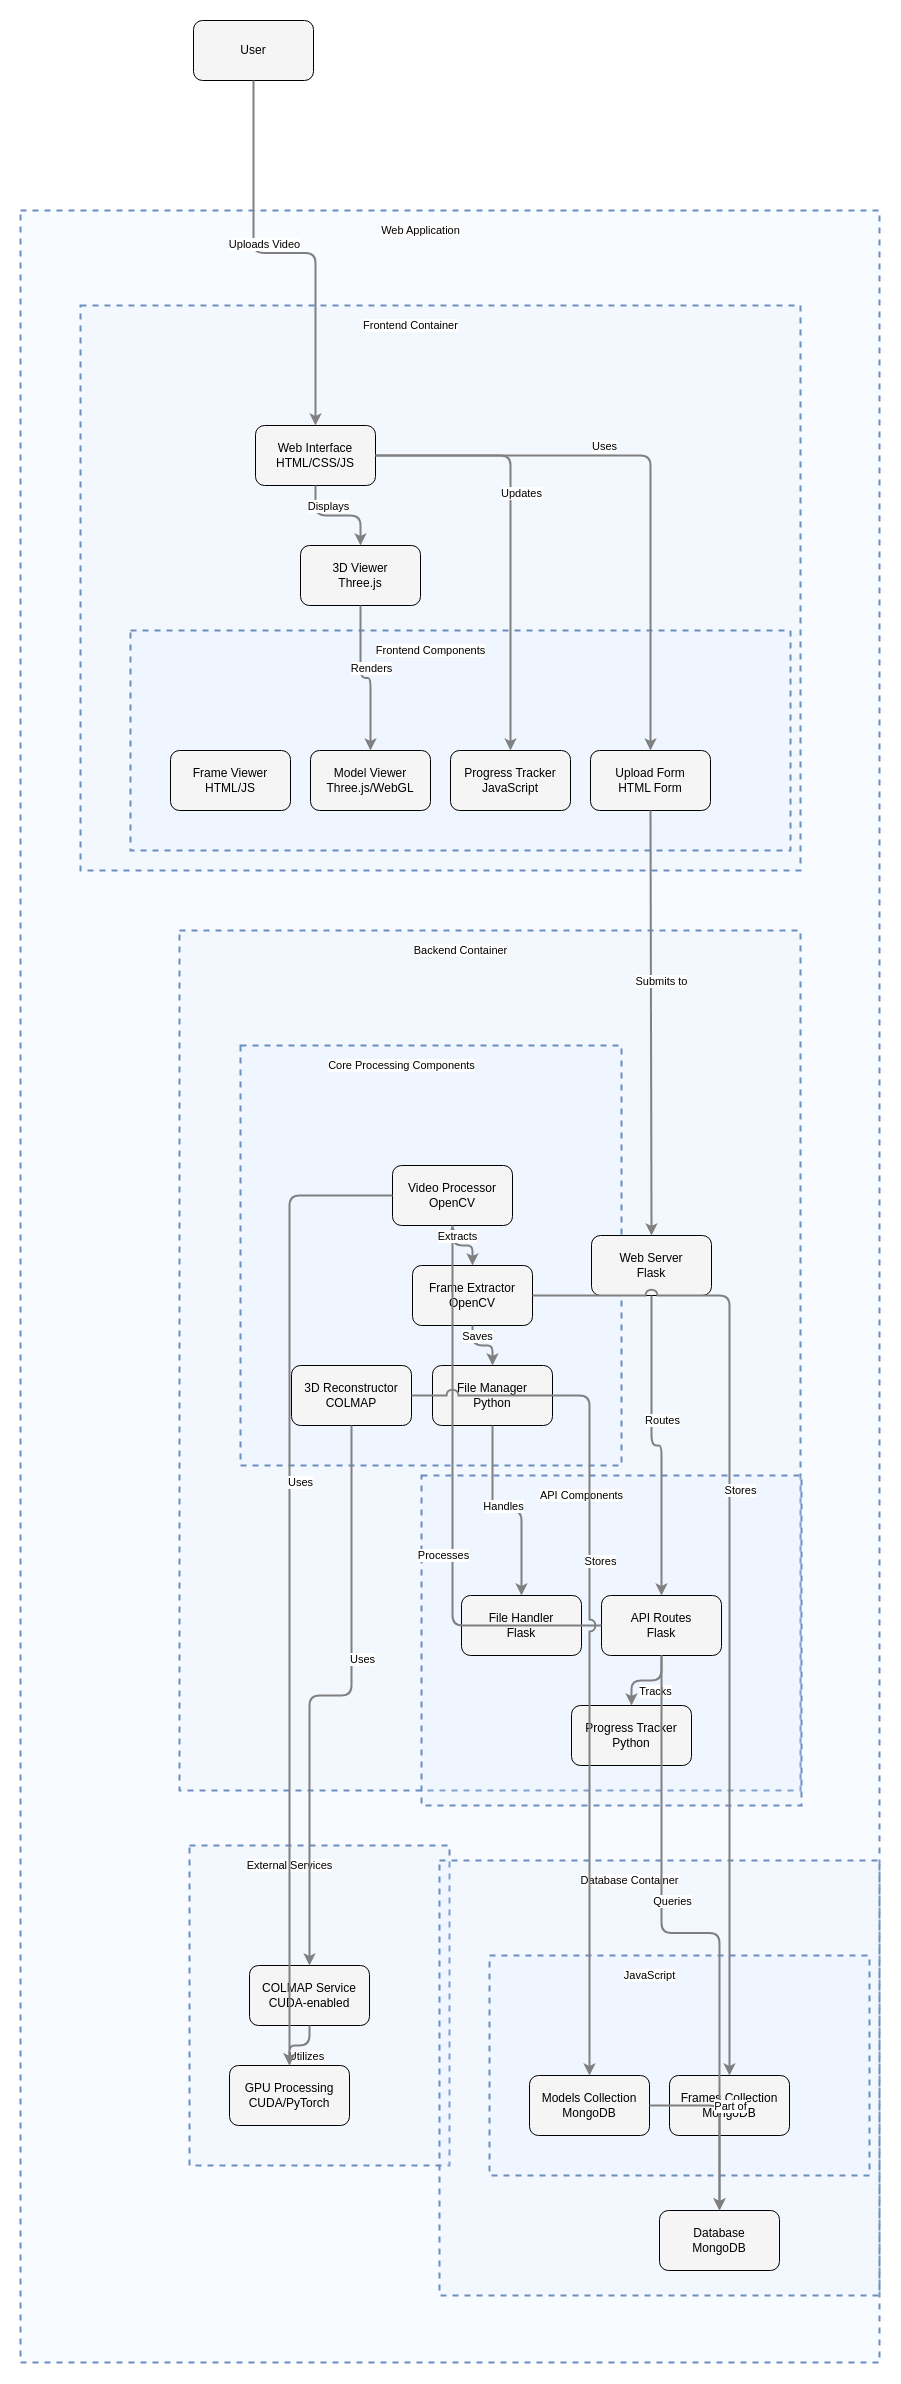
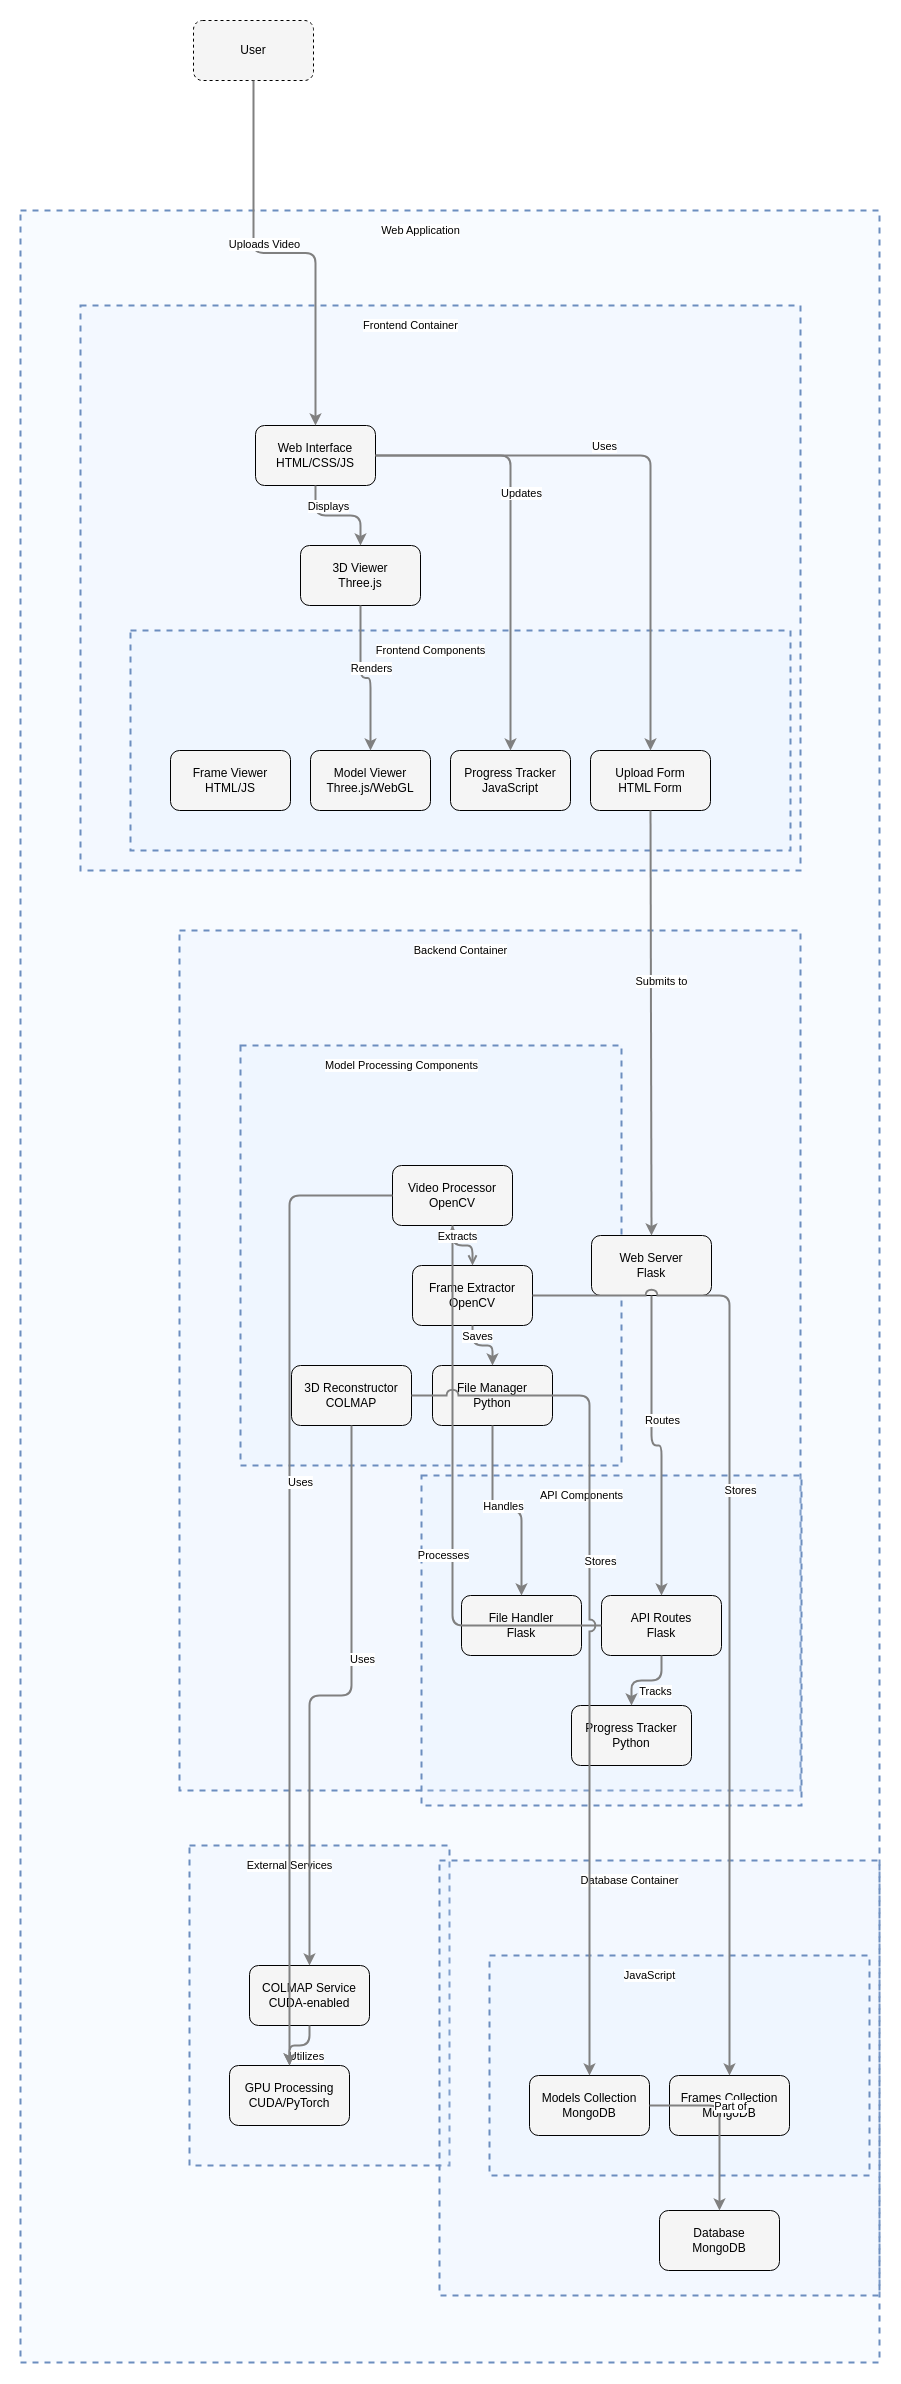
node "User": style solid -> dashed
node "Core Processing Components": label "Core Processing Components" -> "Model Processing Components"
edge "Video Processor OpenCV" -> "Frame Extractor OpenCV": arrowhead classic -> open
edge "API Routes Flask" -> "Database MongoDB": removed, label "Queries"
